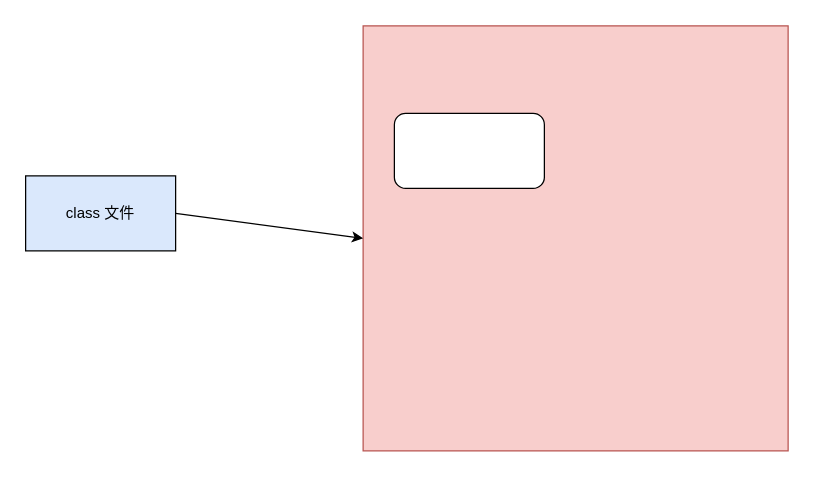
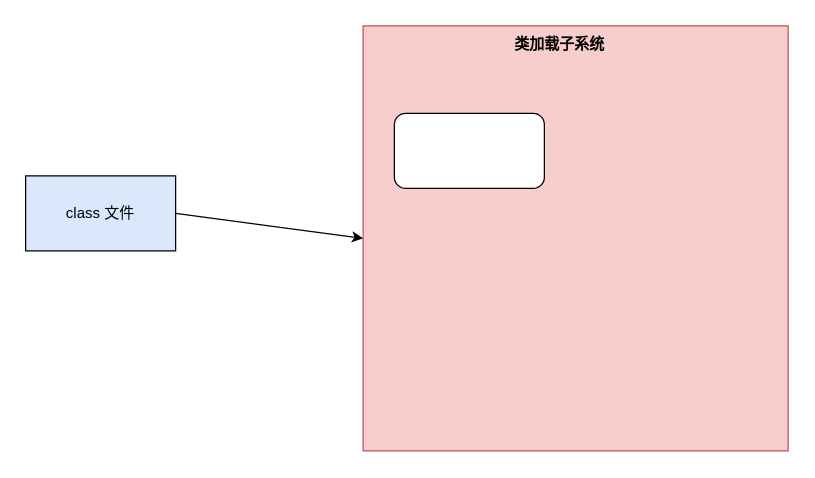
node "类加载子系统": added
